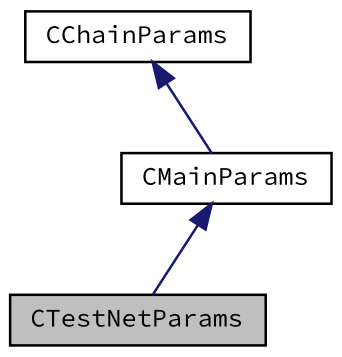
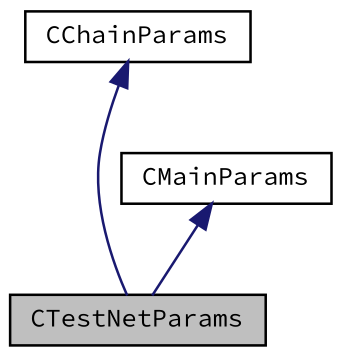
edge "CMainParams" -> "CChainParams": now "CTestNetParams" -> "CChainParams"
